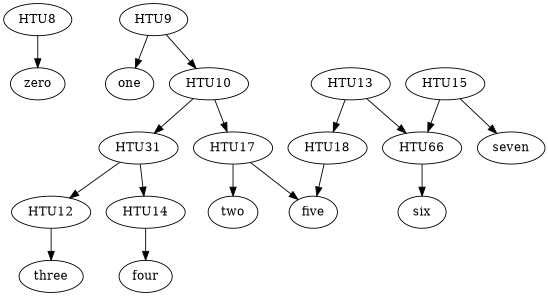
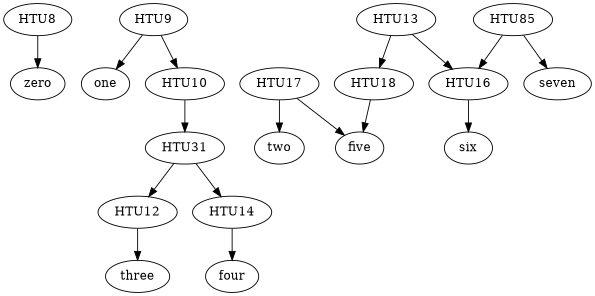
node "HTU15": label "HTU15" -> "HTU85"
edge "HTU10" -> "HTU17": removed
node "HTU66": label "HTU66" -> "HTU16"
